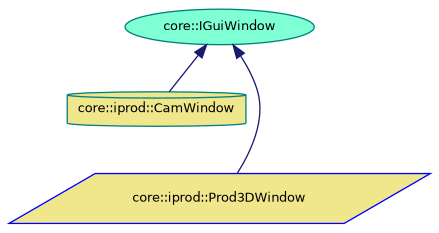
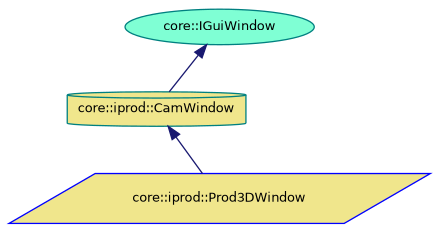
edge "core::iprod::Prod3DWindow" -> "core::IGuiWindow": now "core::iprod::Prod3DWindow" -> "core::iprod::CamWindow"
